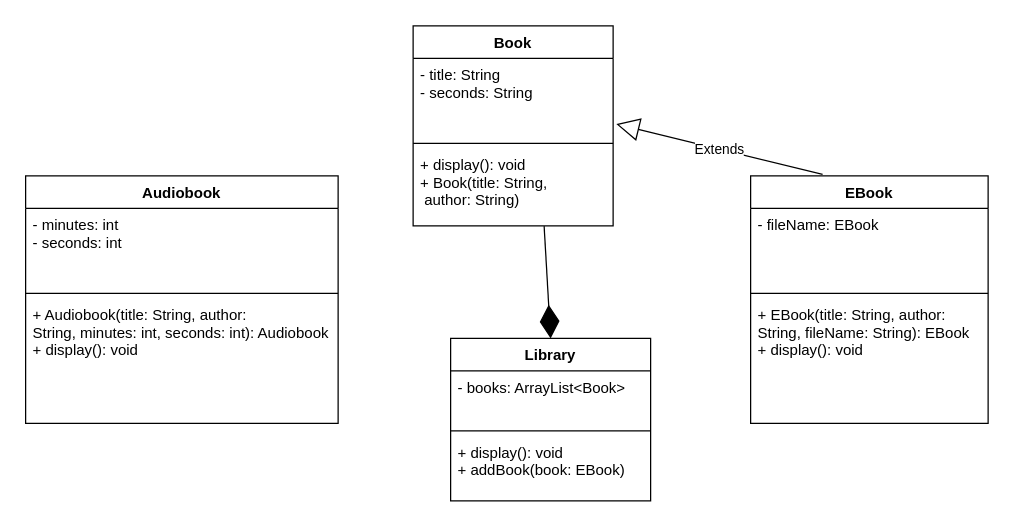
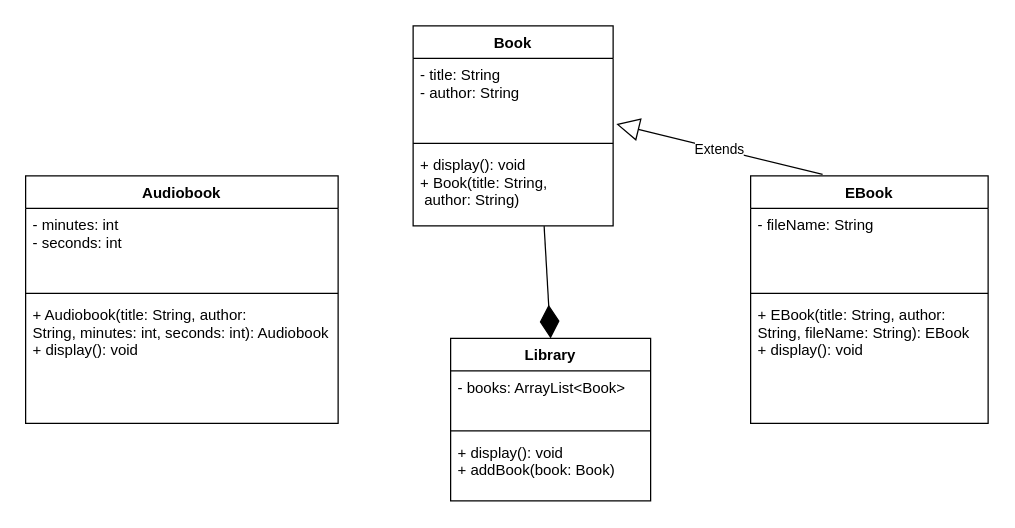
node "- title: String - seconds: String": label "- title: String - seconds: String" -> "- title: String - author: String"
node "- fileName: EBook": label "- fileName: EBook" -> "- fileName: String"
node "+ display(): void + addBook(book: EBook)": label "+ display(): void + addBook(book: EBook)" -> "+ display(): void + addBook(book: Book)"
